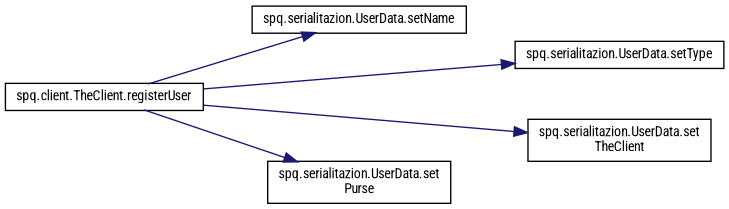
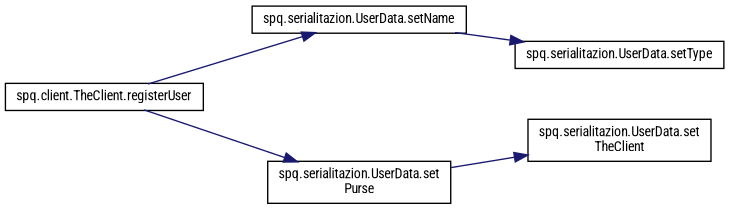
edge "spq.client.TheClient.registerUser" -> "spq.serialitazion.UserData.setType": now "spq.serialitazion.UserData.setName" -> "spq.serialitazion.UserData.setType"
edge "spq.client.TheClient.registerUser" -> "spq.serialitazion.UserData.set TheClient": now "spq.serialitazion.UserData.set Purse" -> "spq.serialitazion.UserData.set TheClient"
